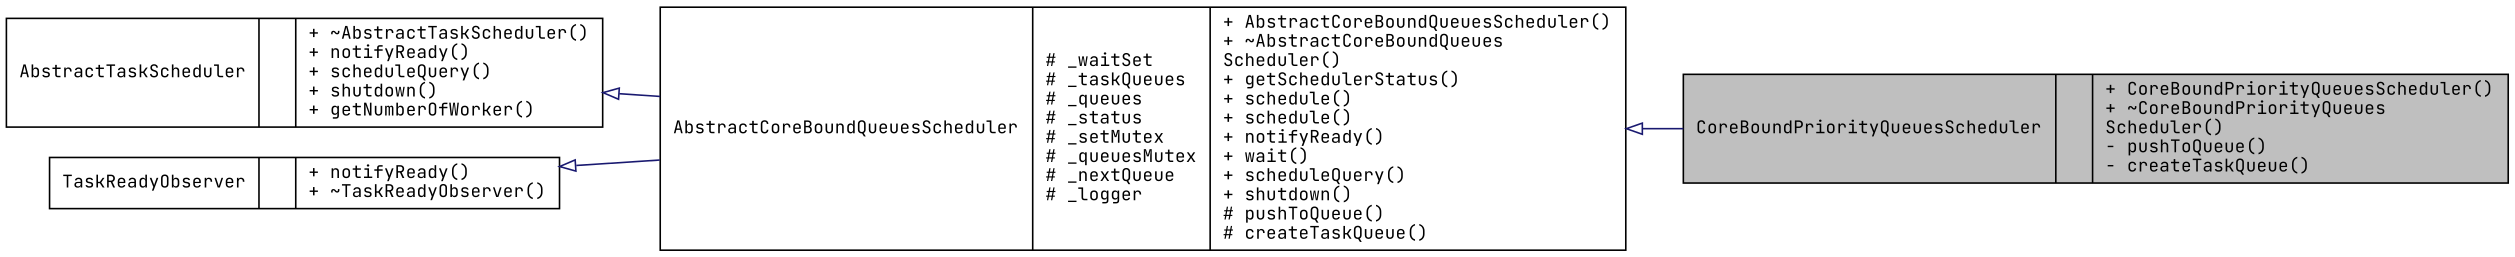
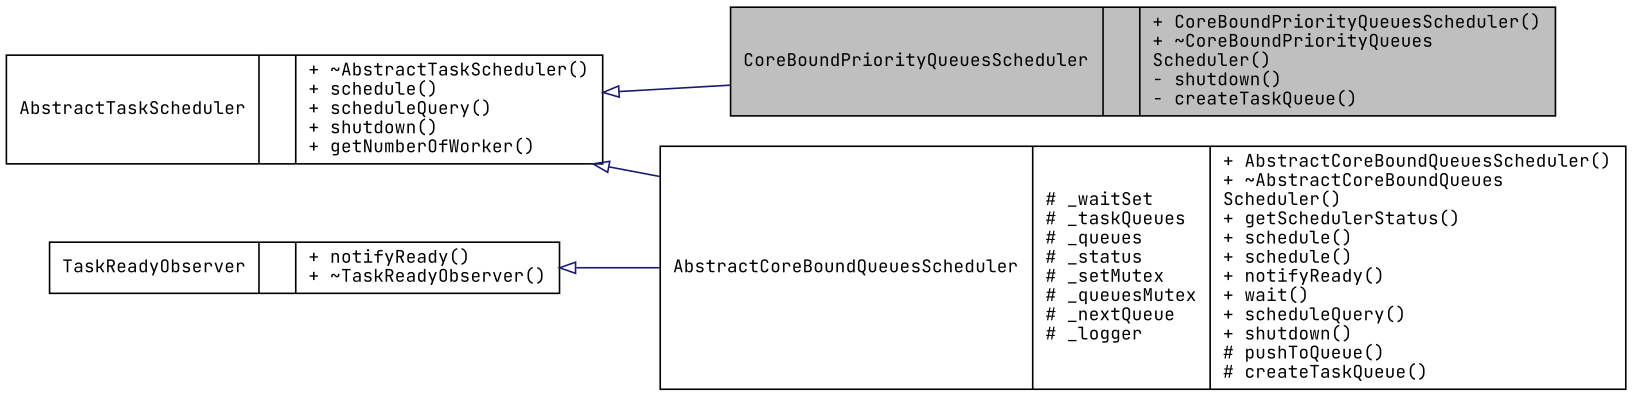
node "AbstractTaskScheduler": text "+ notifyReady()" -> "+ schedule()"
edge "CoreBoundPriorityQueuesScheduler" -> "AbstractCoreBoundQueuesScheduler": now "CoreBoundPriorityQueuesScheduler" -> "AbstractTaskScheduler"
node "CoreBoundPriorityQueuesScheduler": text "- pushToQueue()" -> "- shutdown()"
